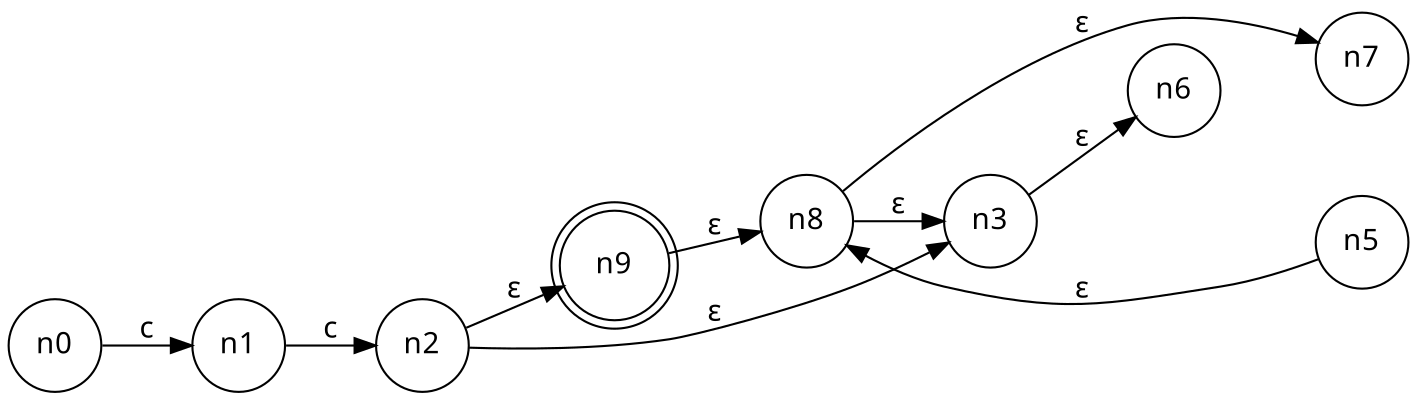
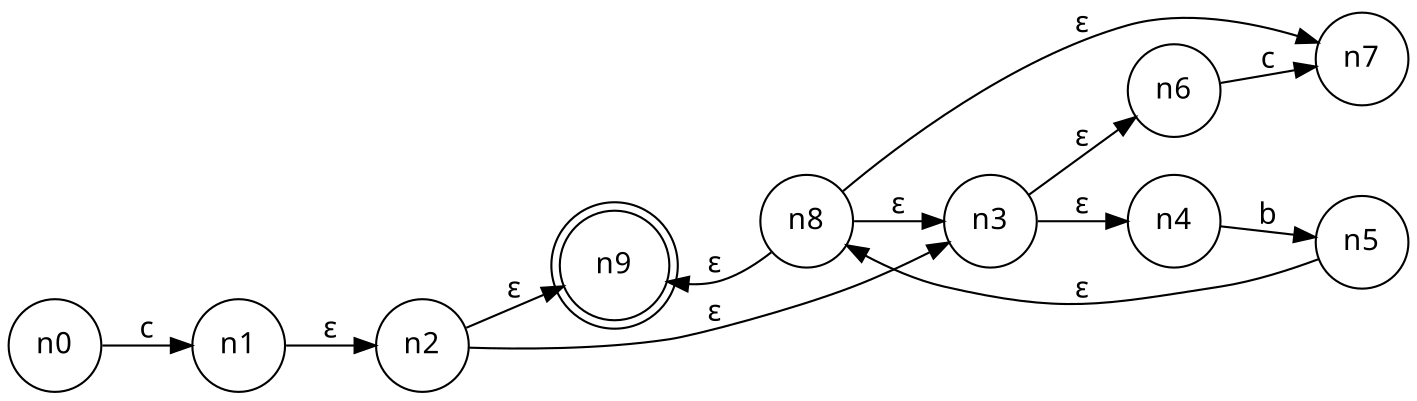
edge "n6" -> "n7": added, label "c"
node "n4": added
edge "n9" -> "n8": reversed
edge "n1" -> "n2": label "c" -> "ε"
